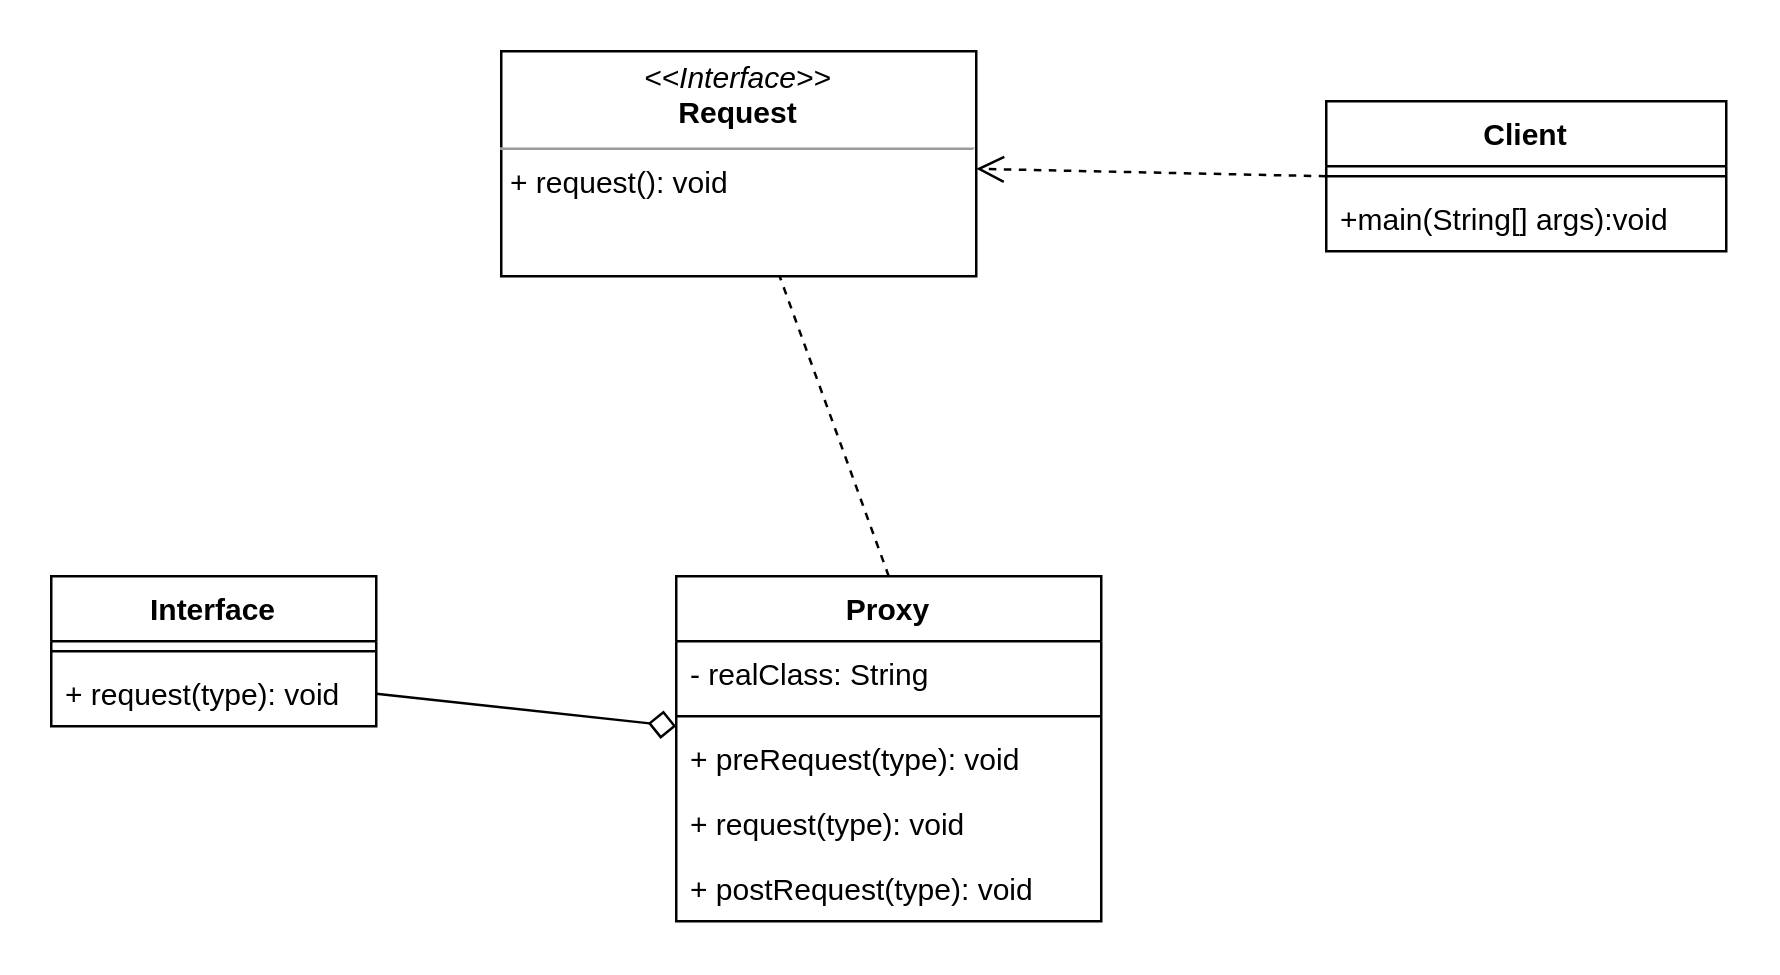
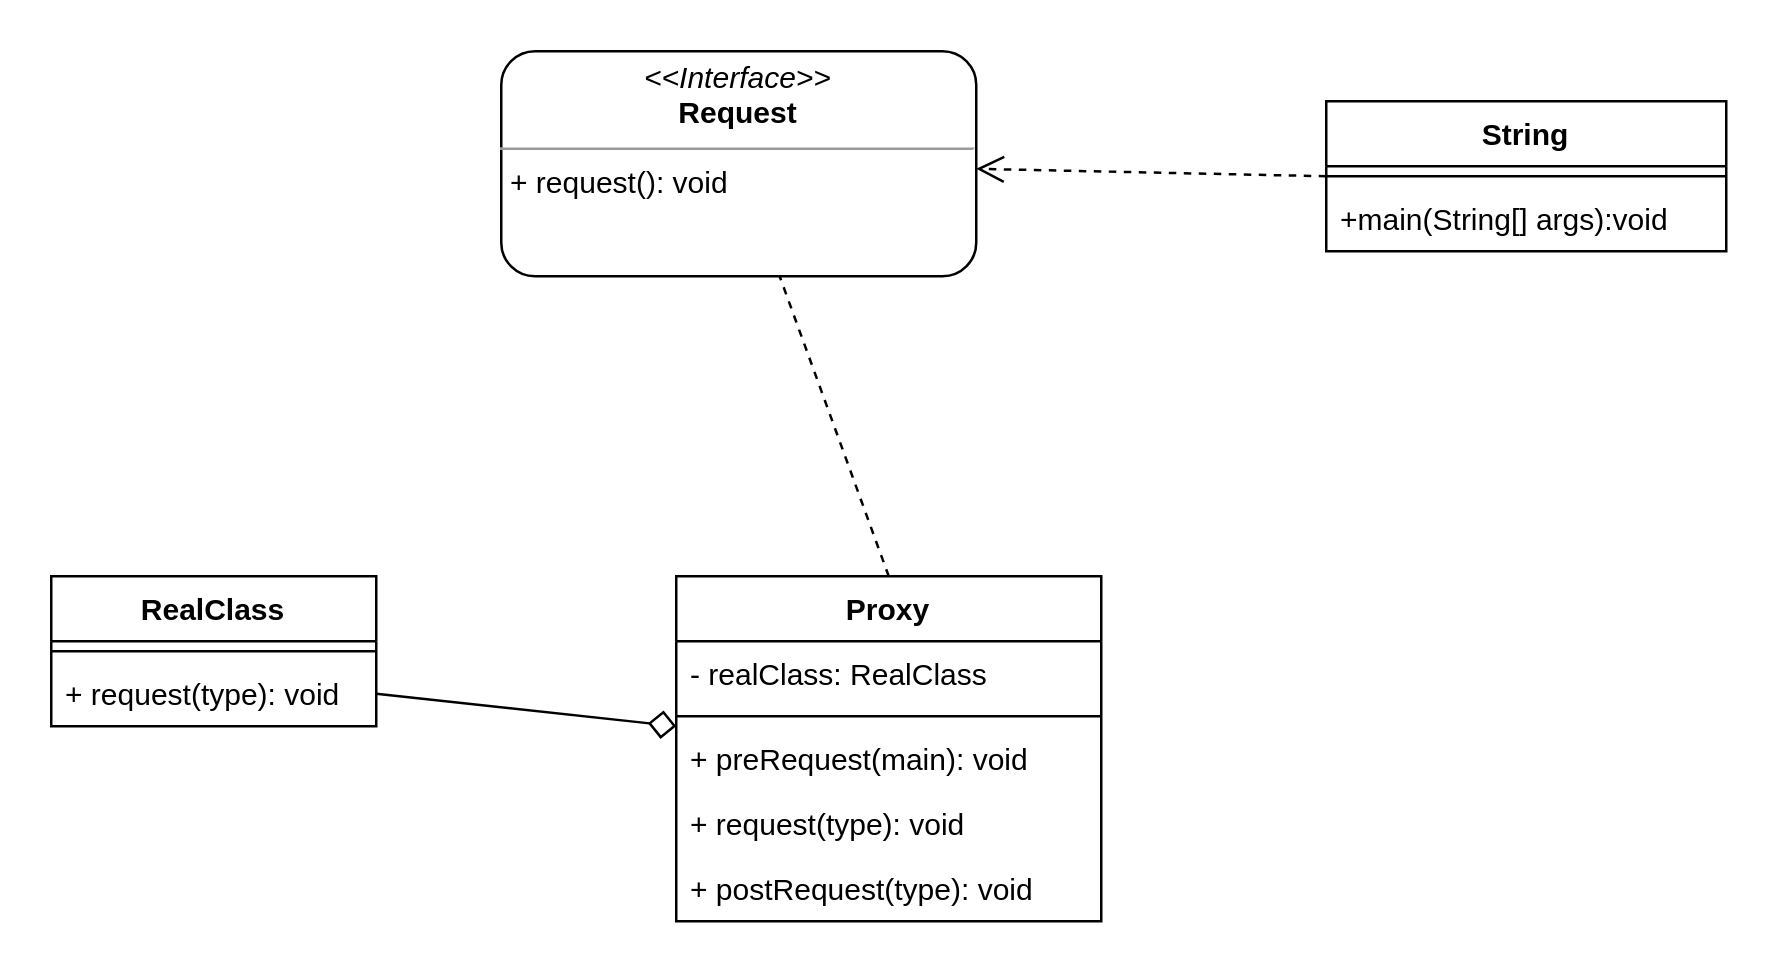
node "Client": label "Client" -> "String"
node "<<Interface>> Request + request(): void": shape rectangle -> rounded rectangle
node "Interface": label "Interface" -> "RealClass"
node "- realClass: String": label "- realClass: String" -> "- realClass: RealClass"
node "+ preRequest(type): void": label "+ preRequest(type): void" -> "+ preRequest(main): void"
